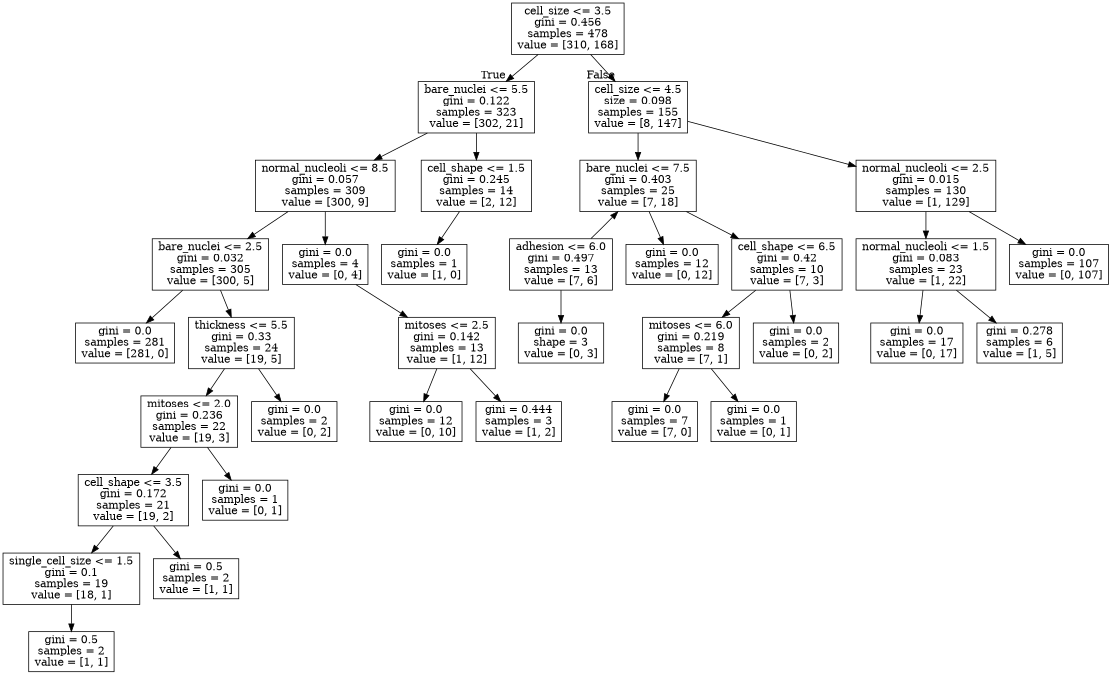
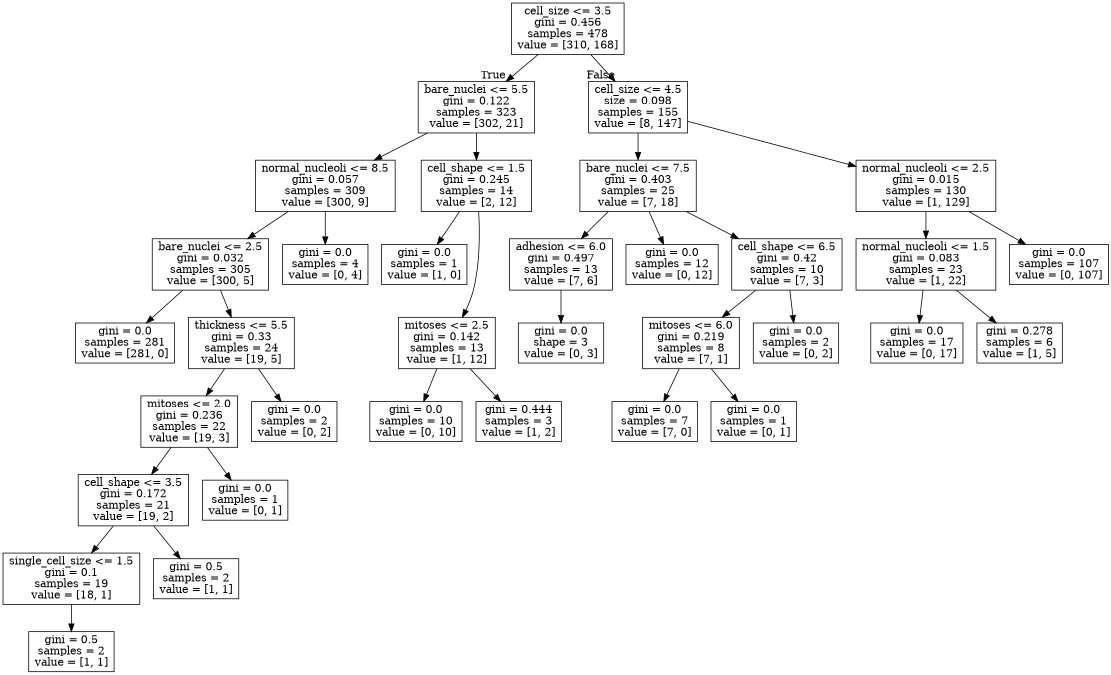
edge "adhesion <= 6.0 gini = 0.497 samples = 13 value = [7, 6]" -> "bare_nuclei <= 7.5 gini = 0.403 samples = 25 value = [7, 18]": reversed
edge "gini = 0.0 samples = 4 value = [0, 4]" -> "mitoses <= 2.5 gini = 0.142 samples = 13 value = [1, 12]": now "cell_shape <= 1.5 gini = 0.245 samples = 14 value = [2, 12]" -> "mitoses <= 2.5 gini = 0.142 samples = 13 value = [1, 12]"
node "gini = 0.0 samples = 12 value = [0, 10]": label "gini = 0.0 samples = 12 value = [0, 10]" -> "gini = 0.0 samples = 10 value = [0, 10]"
